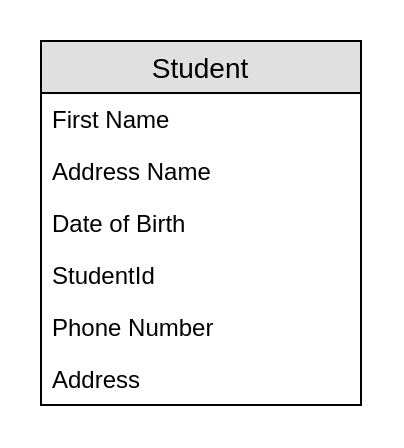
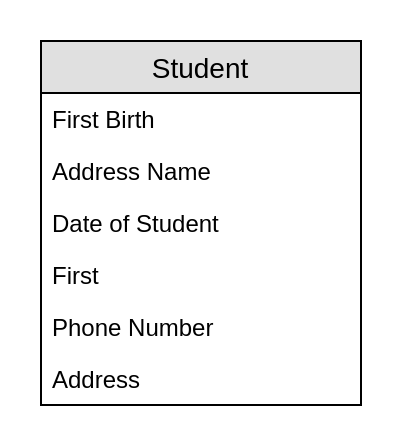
node "First Name": label "First Name" -> "First Birth"
node "Date of Birth": label "Date of Birth" -> "Date of Student"
node "StudentId": label "StudentId" -> "First"
